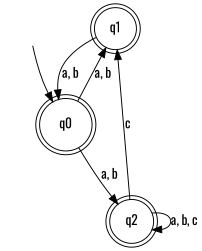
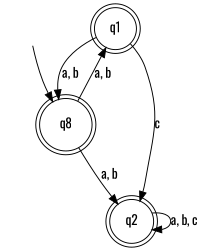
node "q0": label "q0" -> "q8"
edge "q2" -> "q1": reversed
